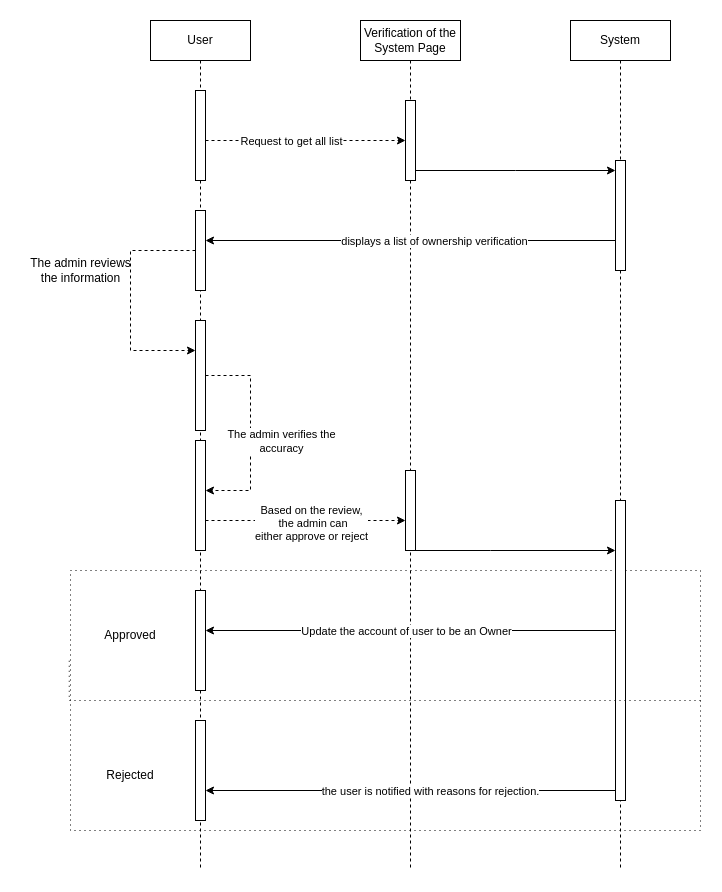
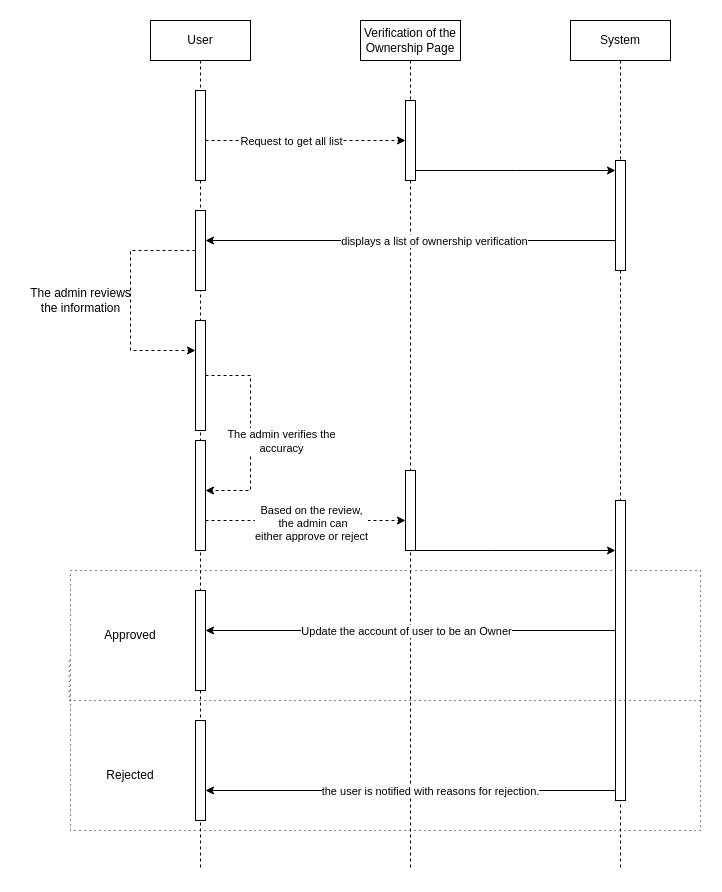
node "Verification of the System Page": label "Verification of the System Page" -> "Verification of the Ownership Page"
node "The admin reviews the information": moved (81, 271) -> (81, 301)
